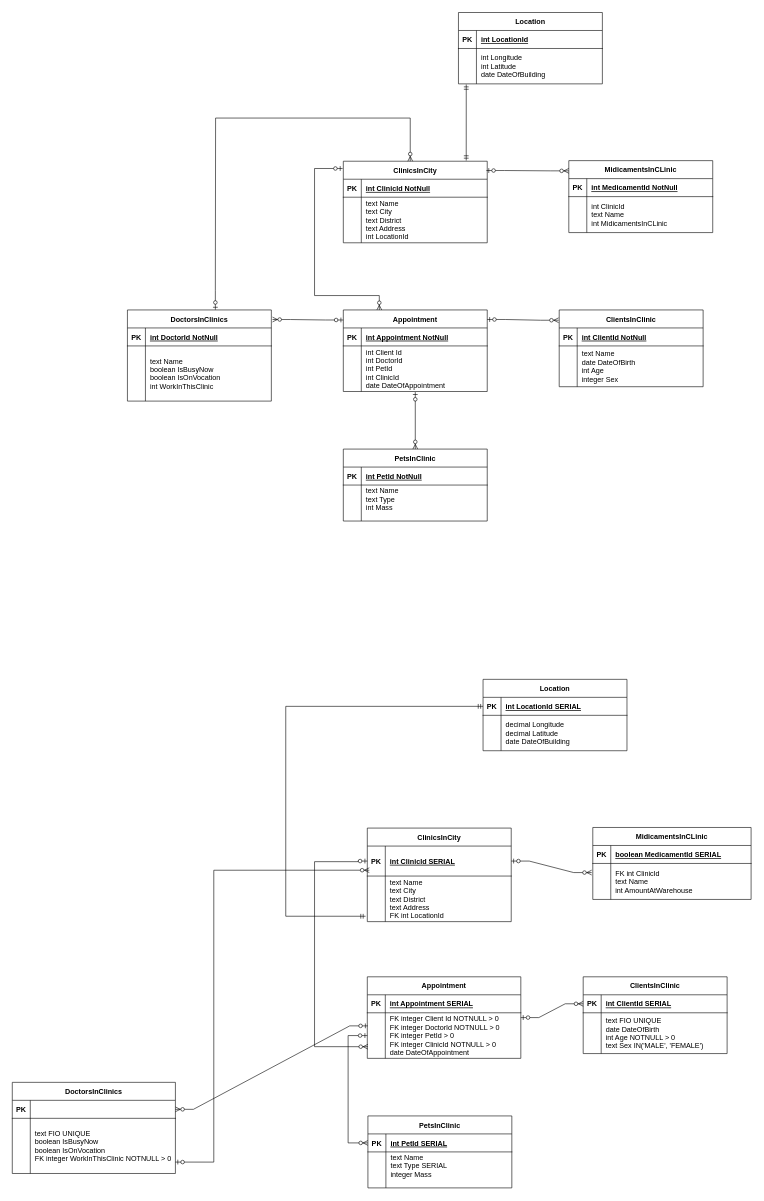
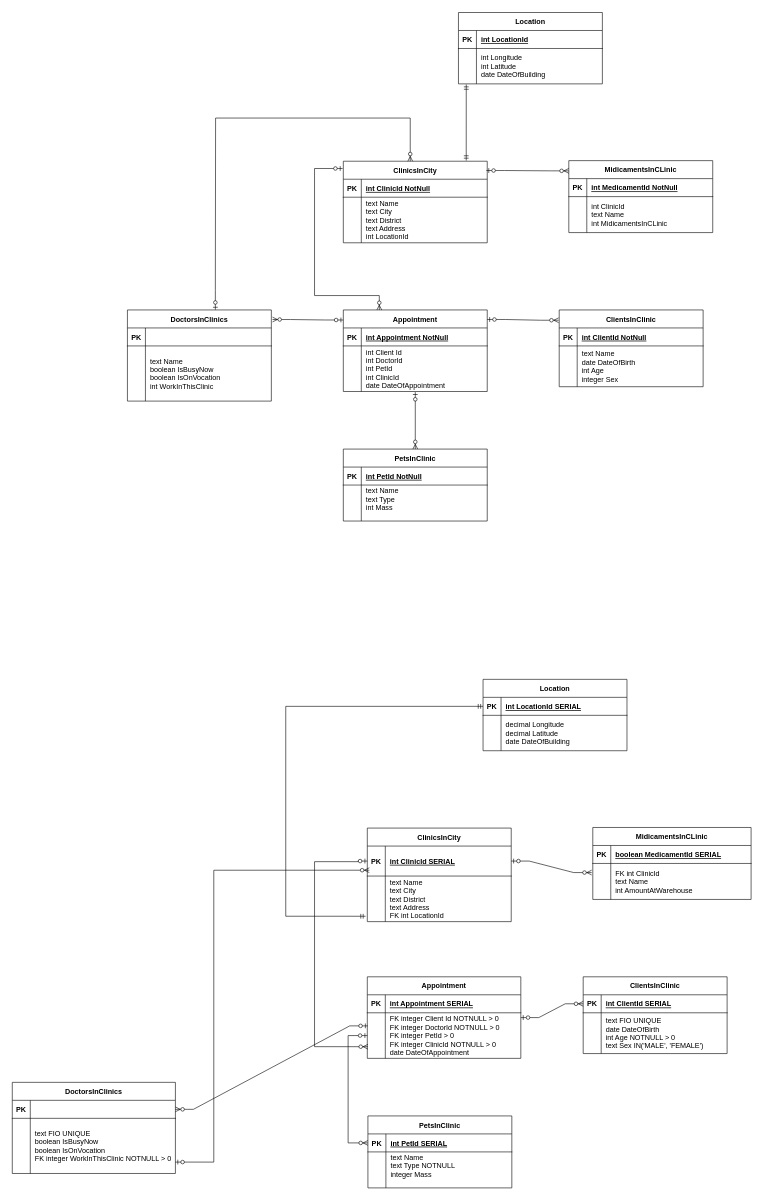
node "int DoctorId NotNull": removed
node "text Name text Type SERIAL integer Mass": label "text Name text Type SERIAL integer Mass" -> "text Name text Type NOTNULL integer Mass"
